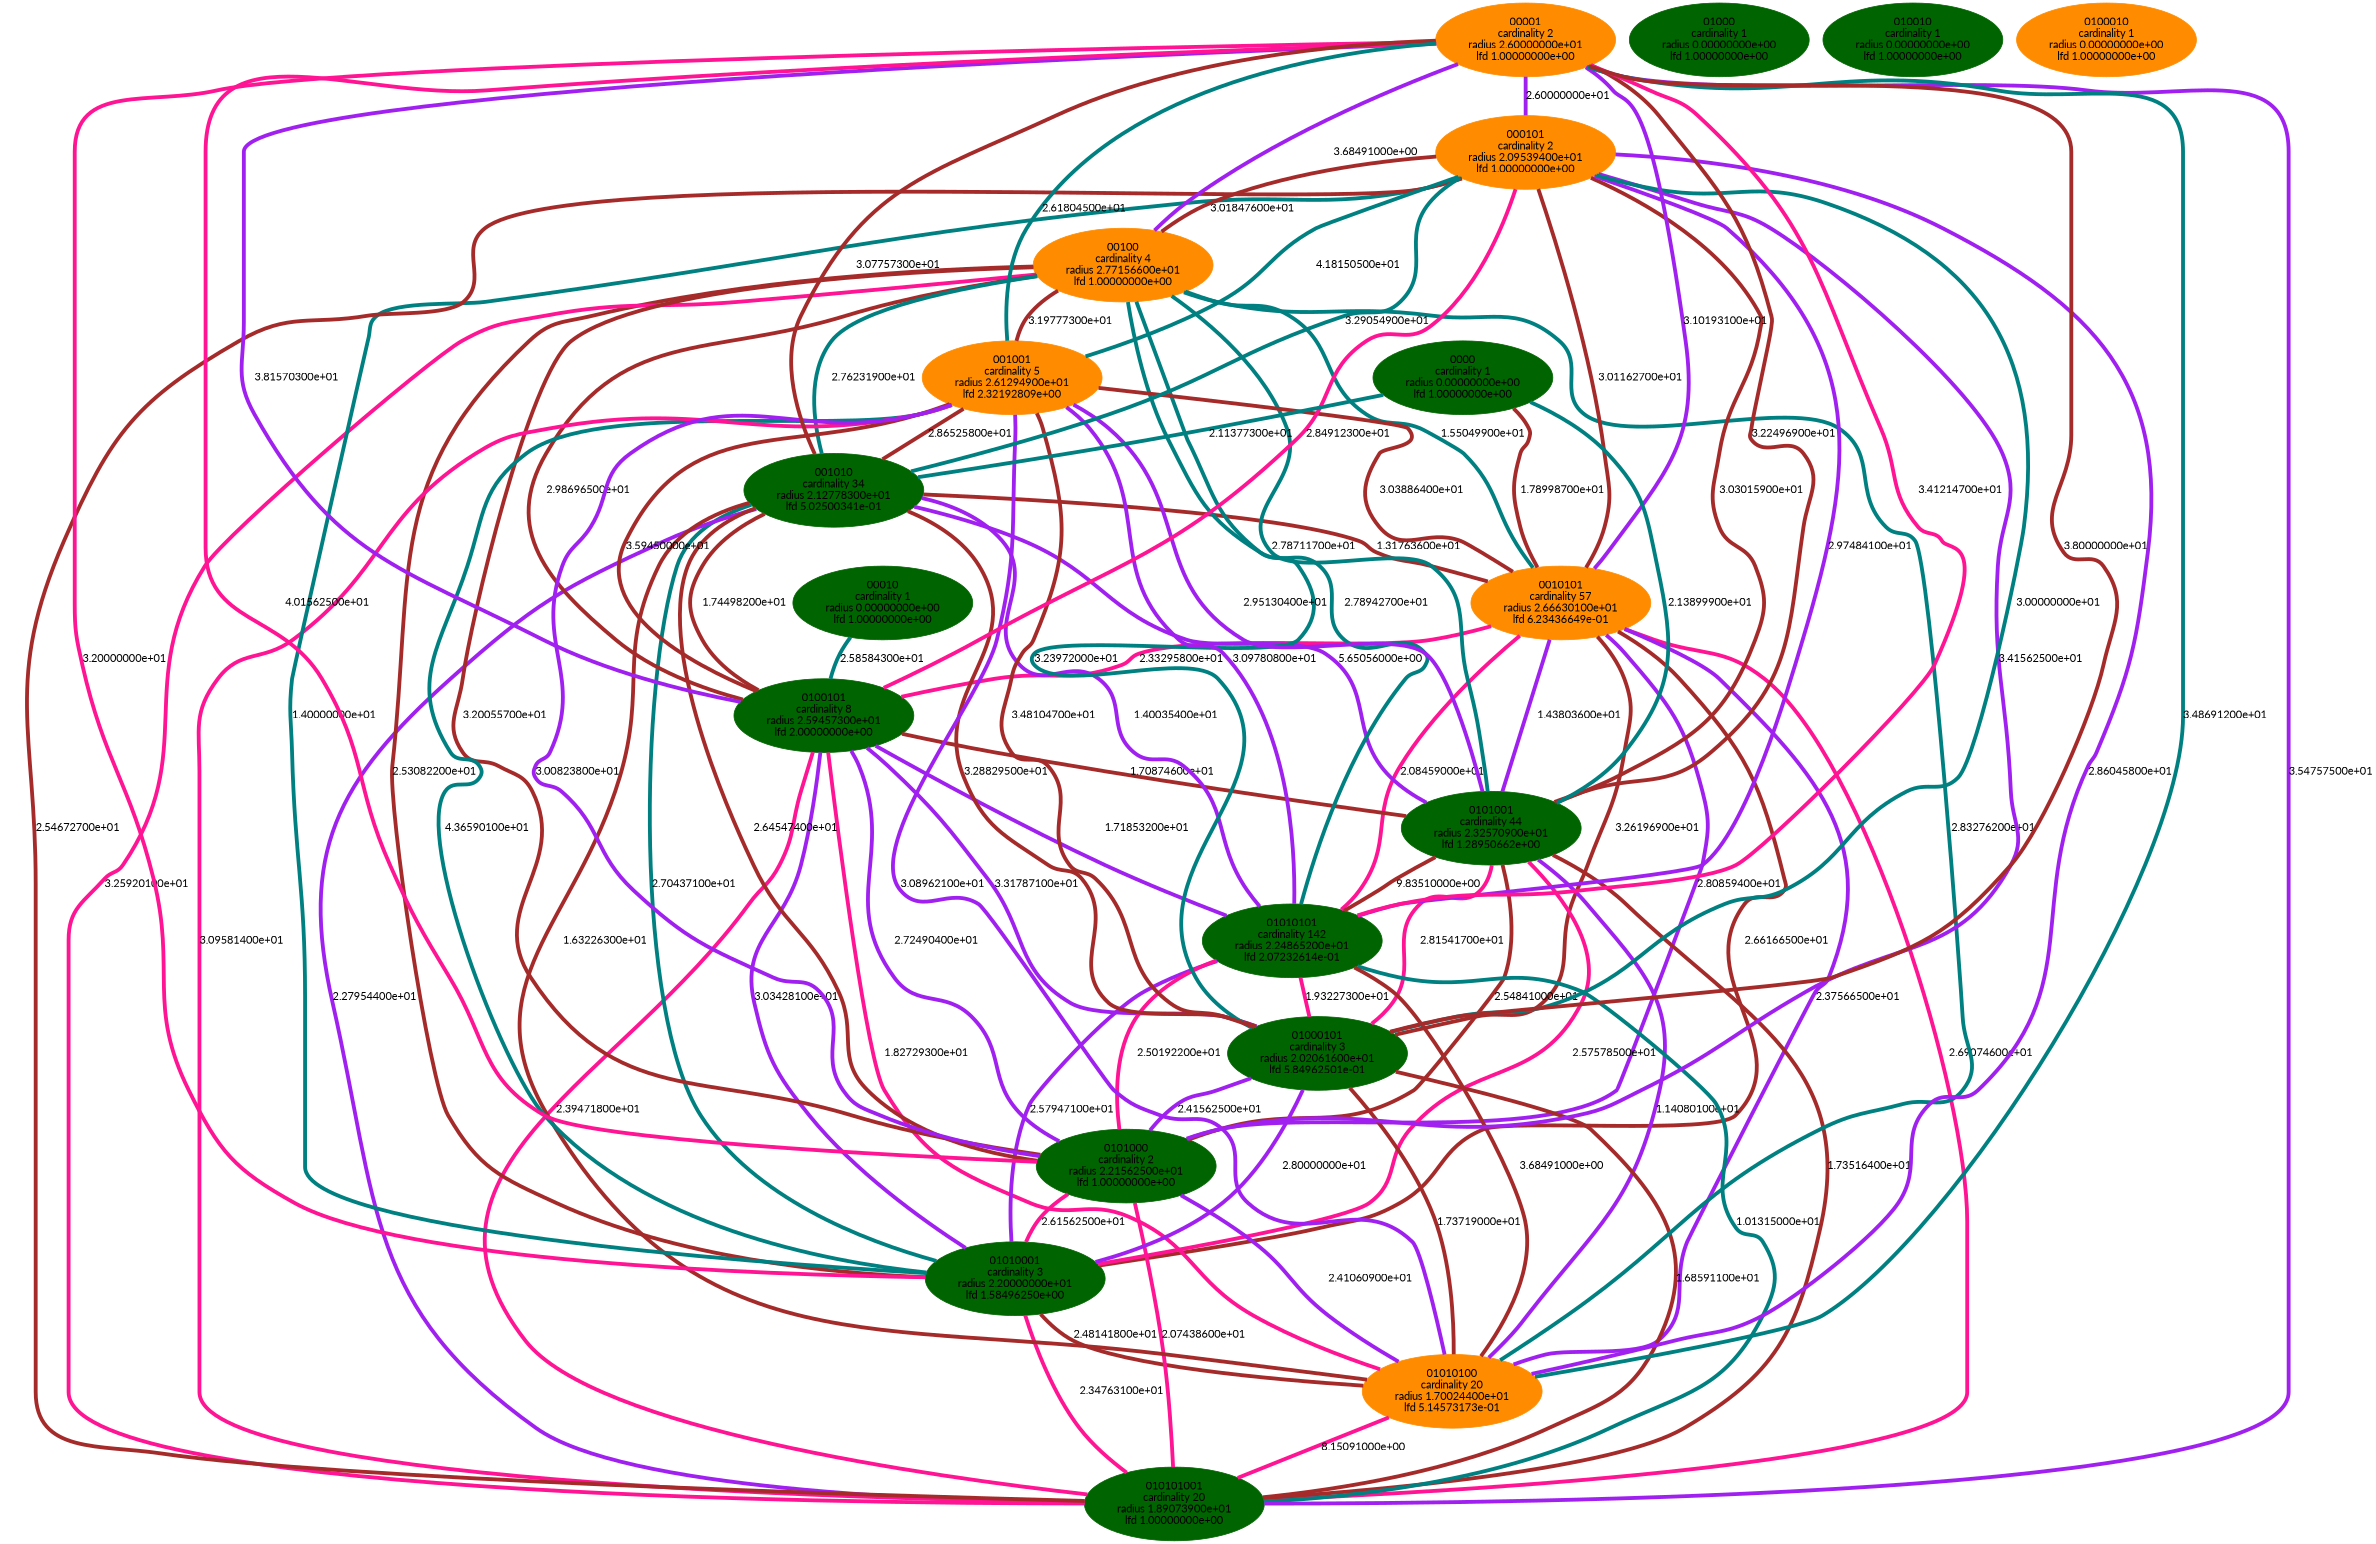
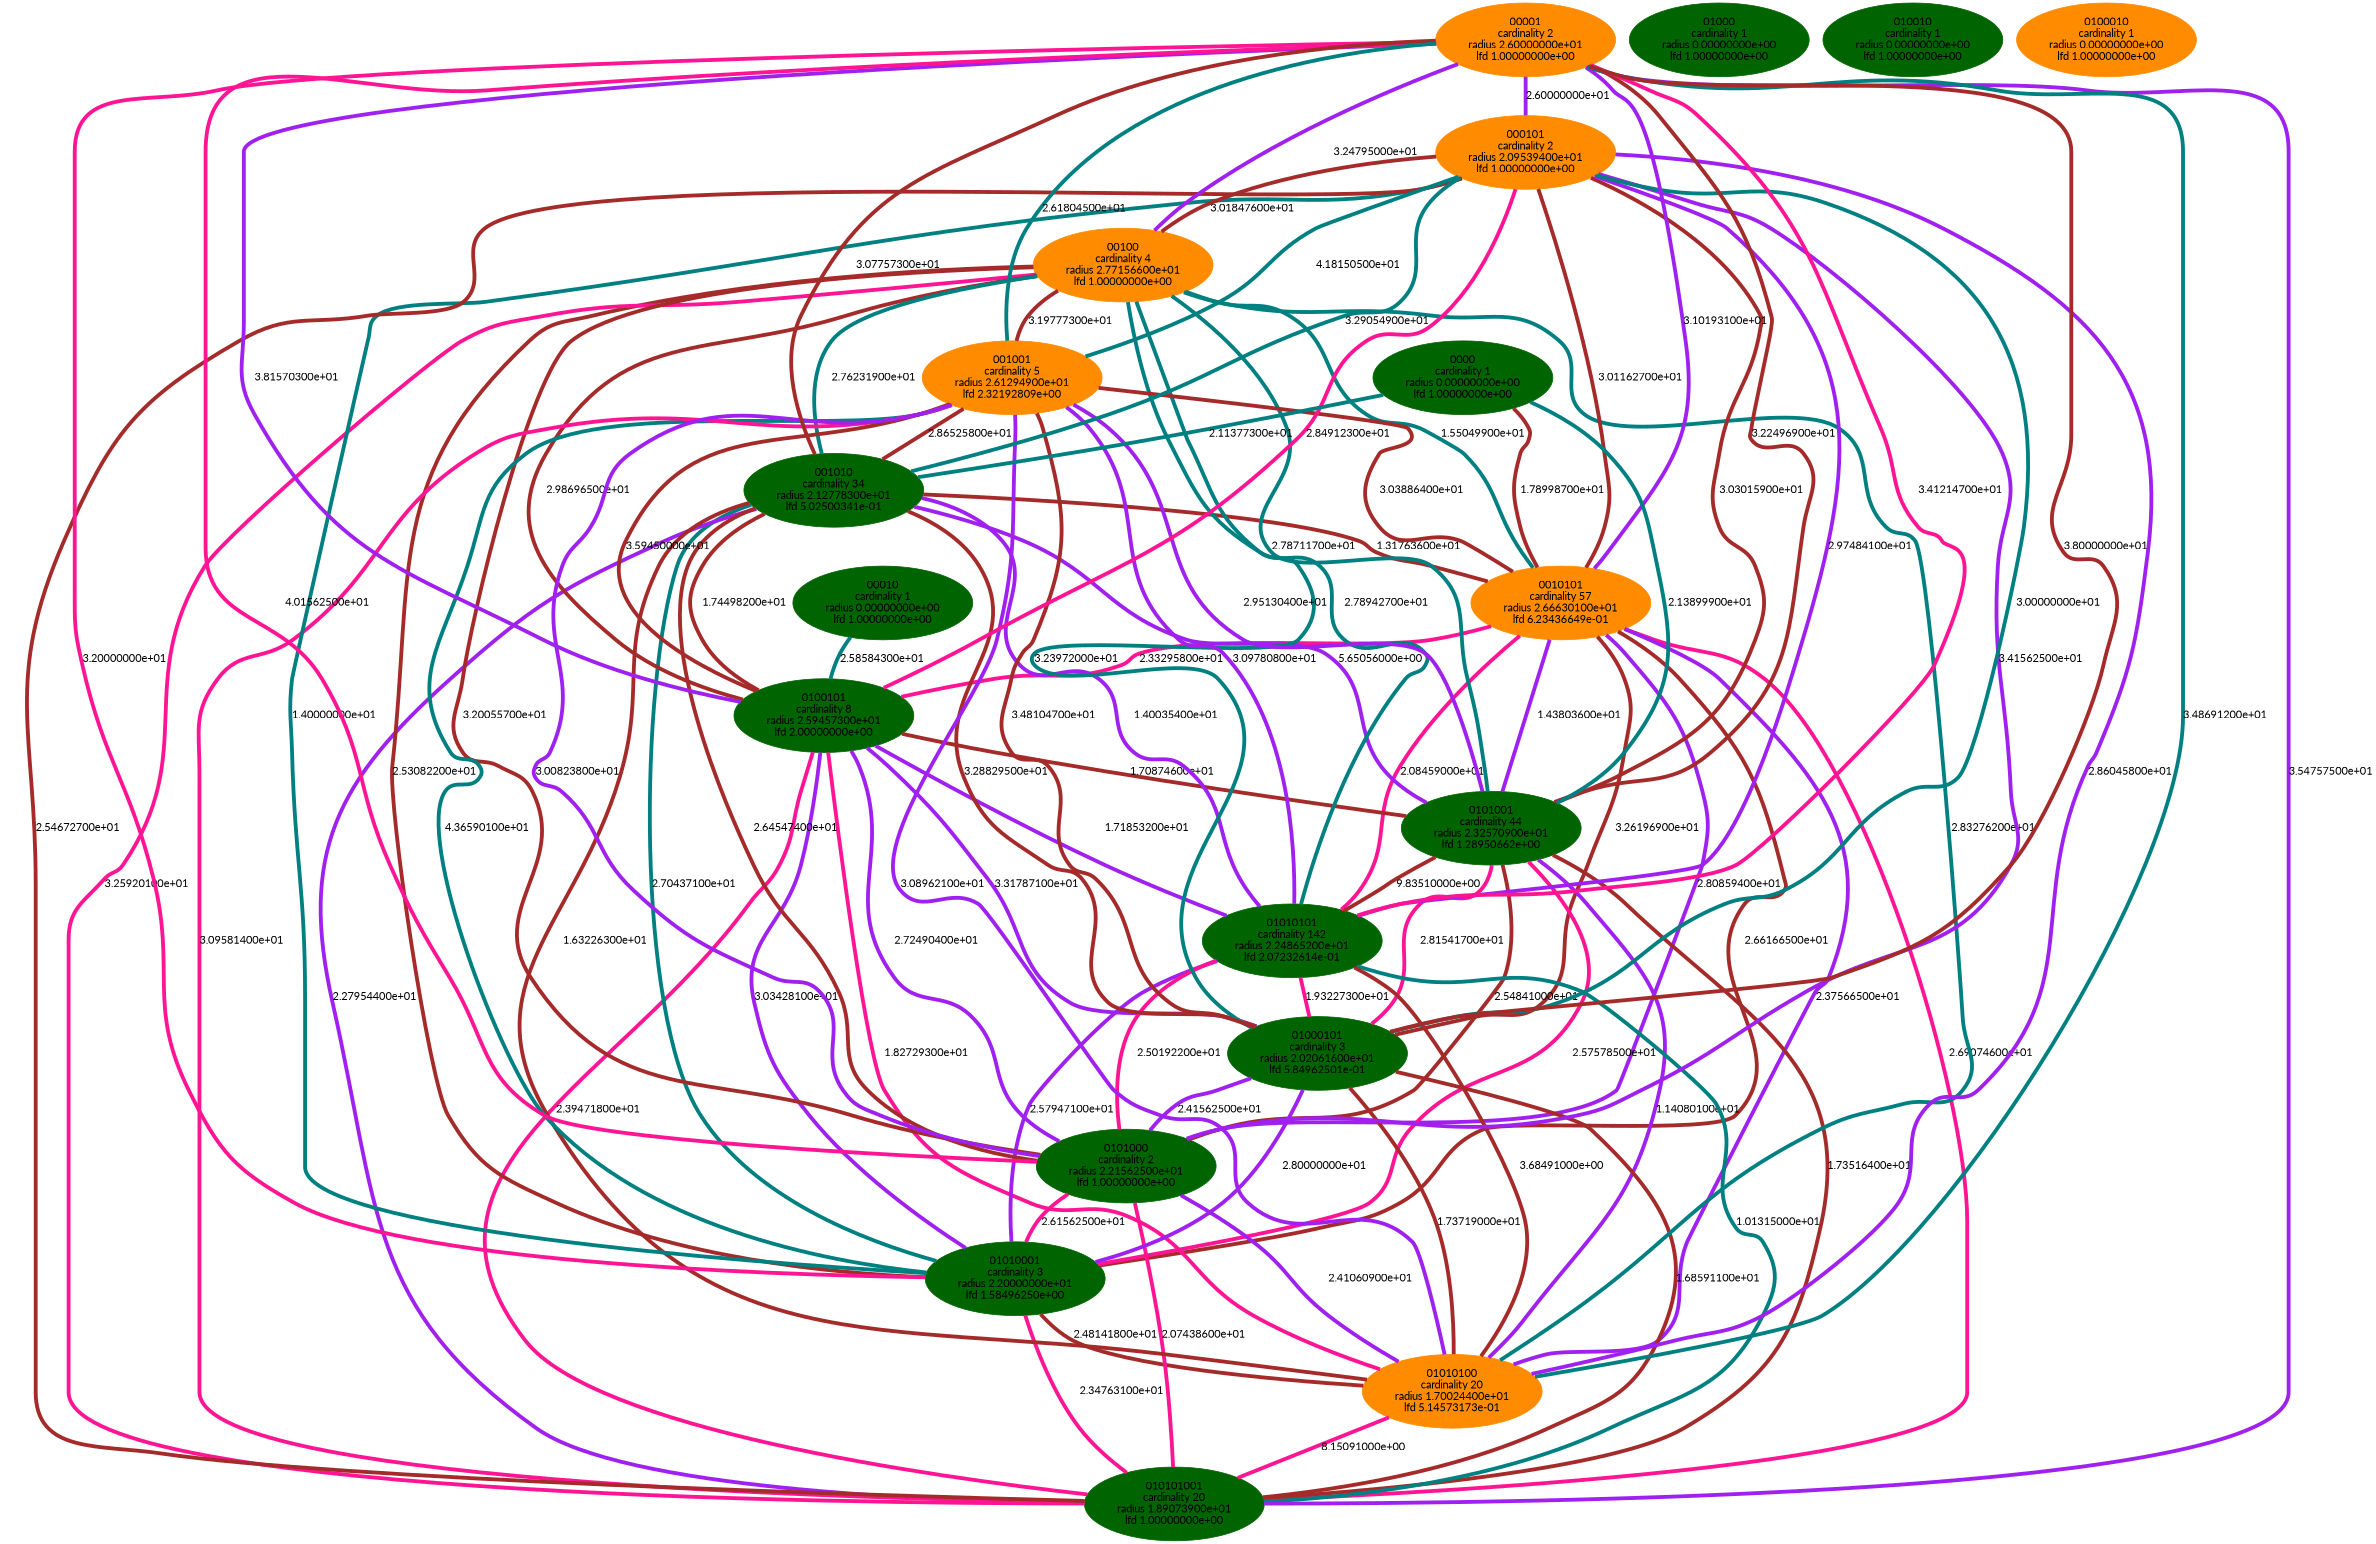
edge "00001 cardinality 2 radius 2.60000000e+01 lfd 1.00000000e+00" -- "00100 cardinality 4 radius 2.77156600e+01 lfd 1.00000000e+00": label "3.68491000e+00" -> "3.24795000e+01"
